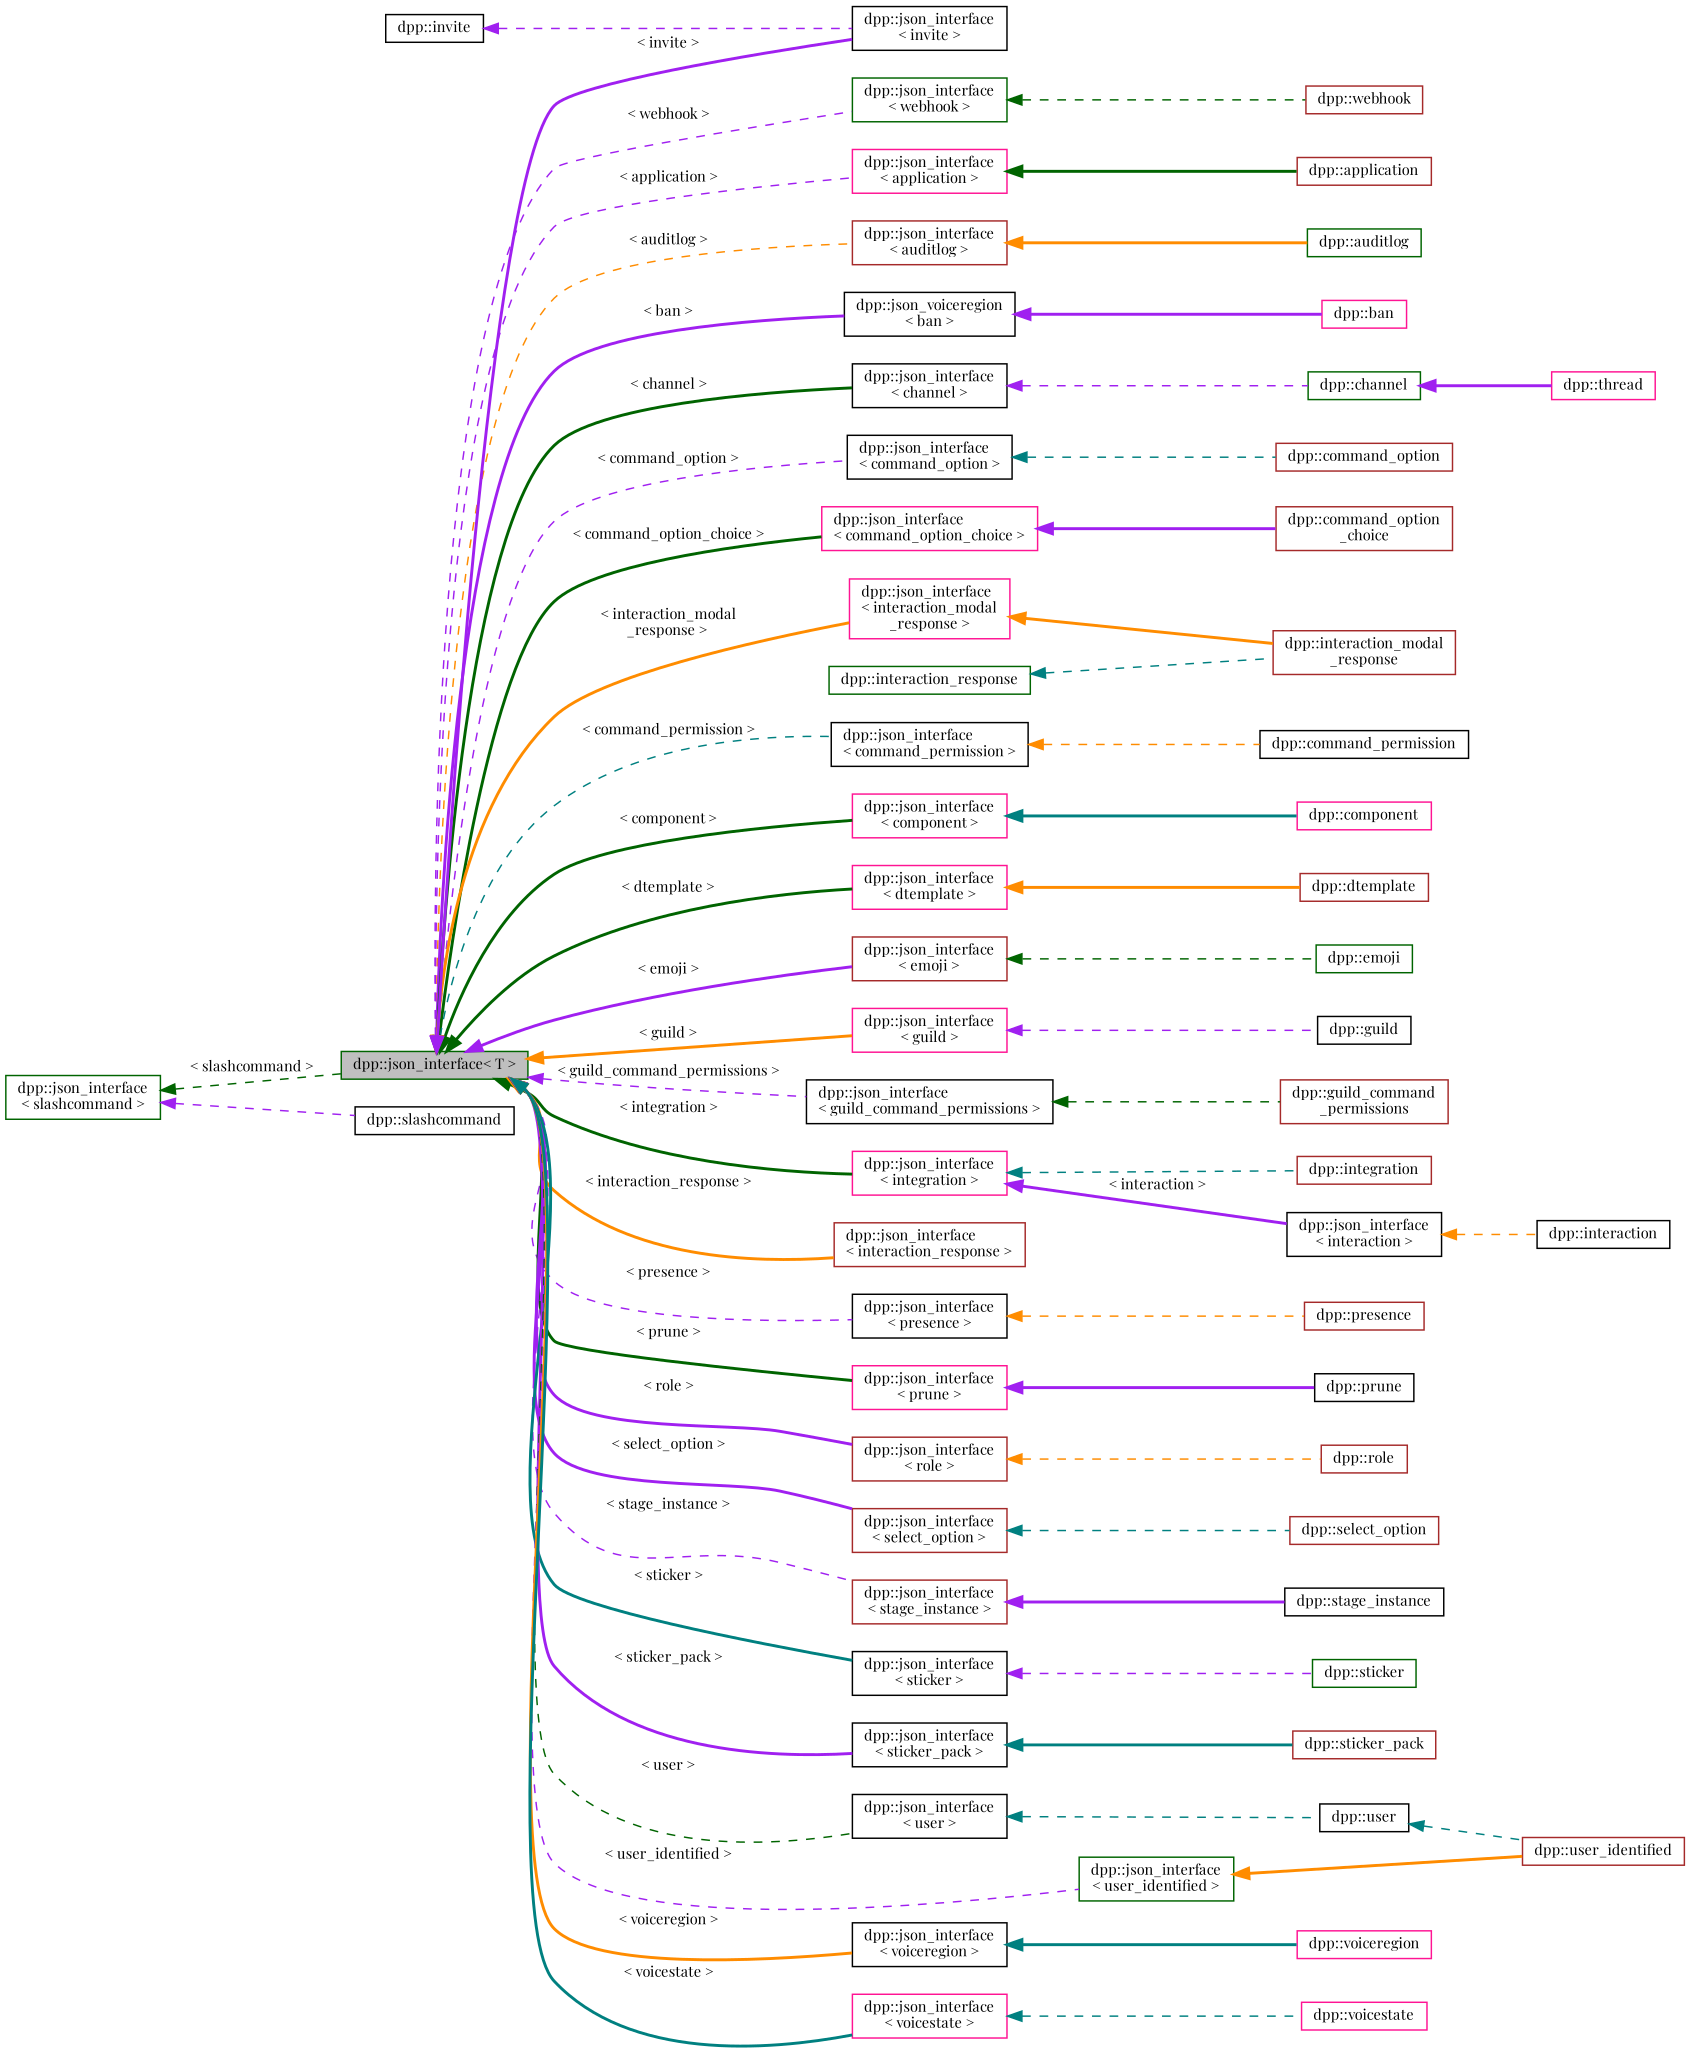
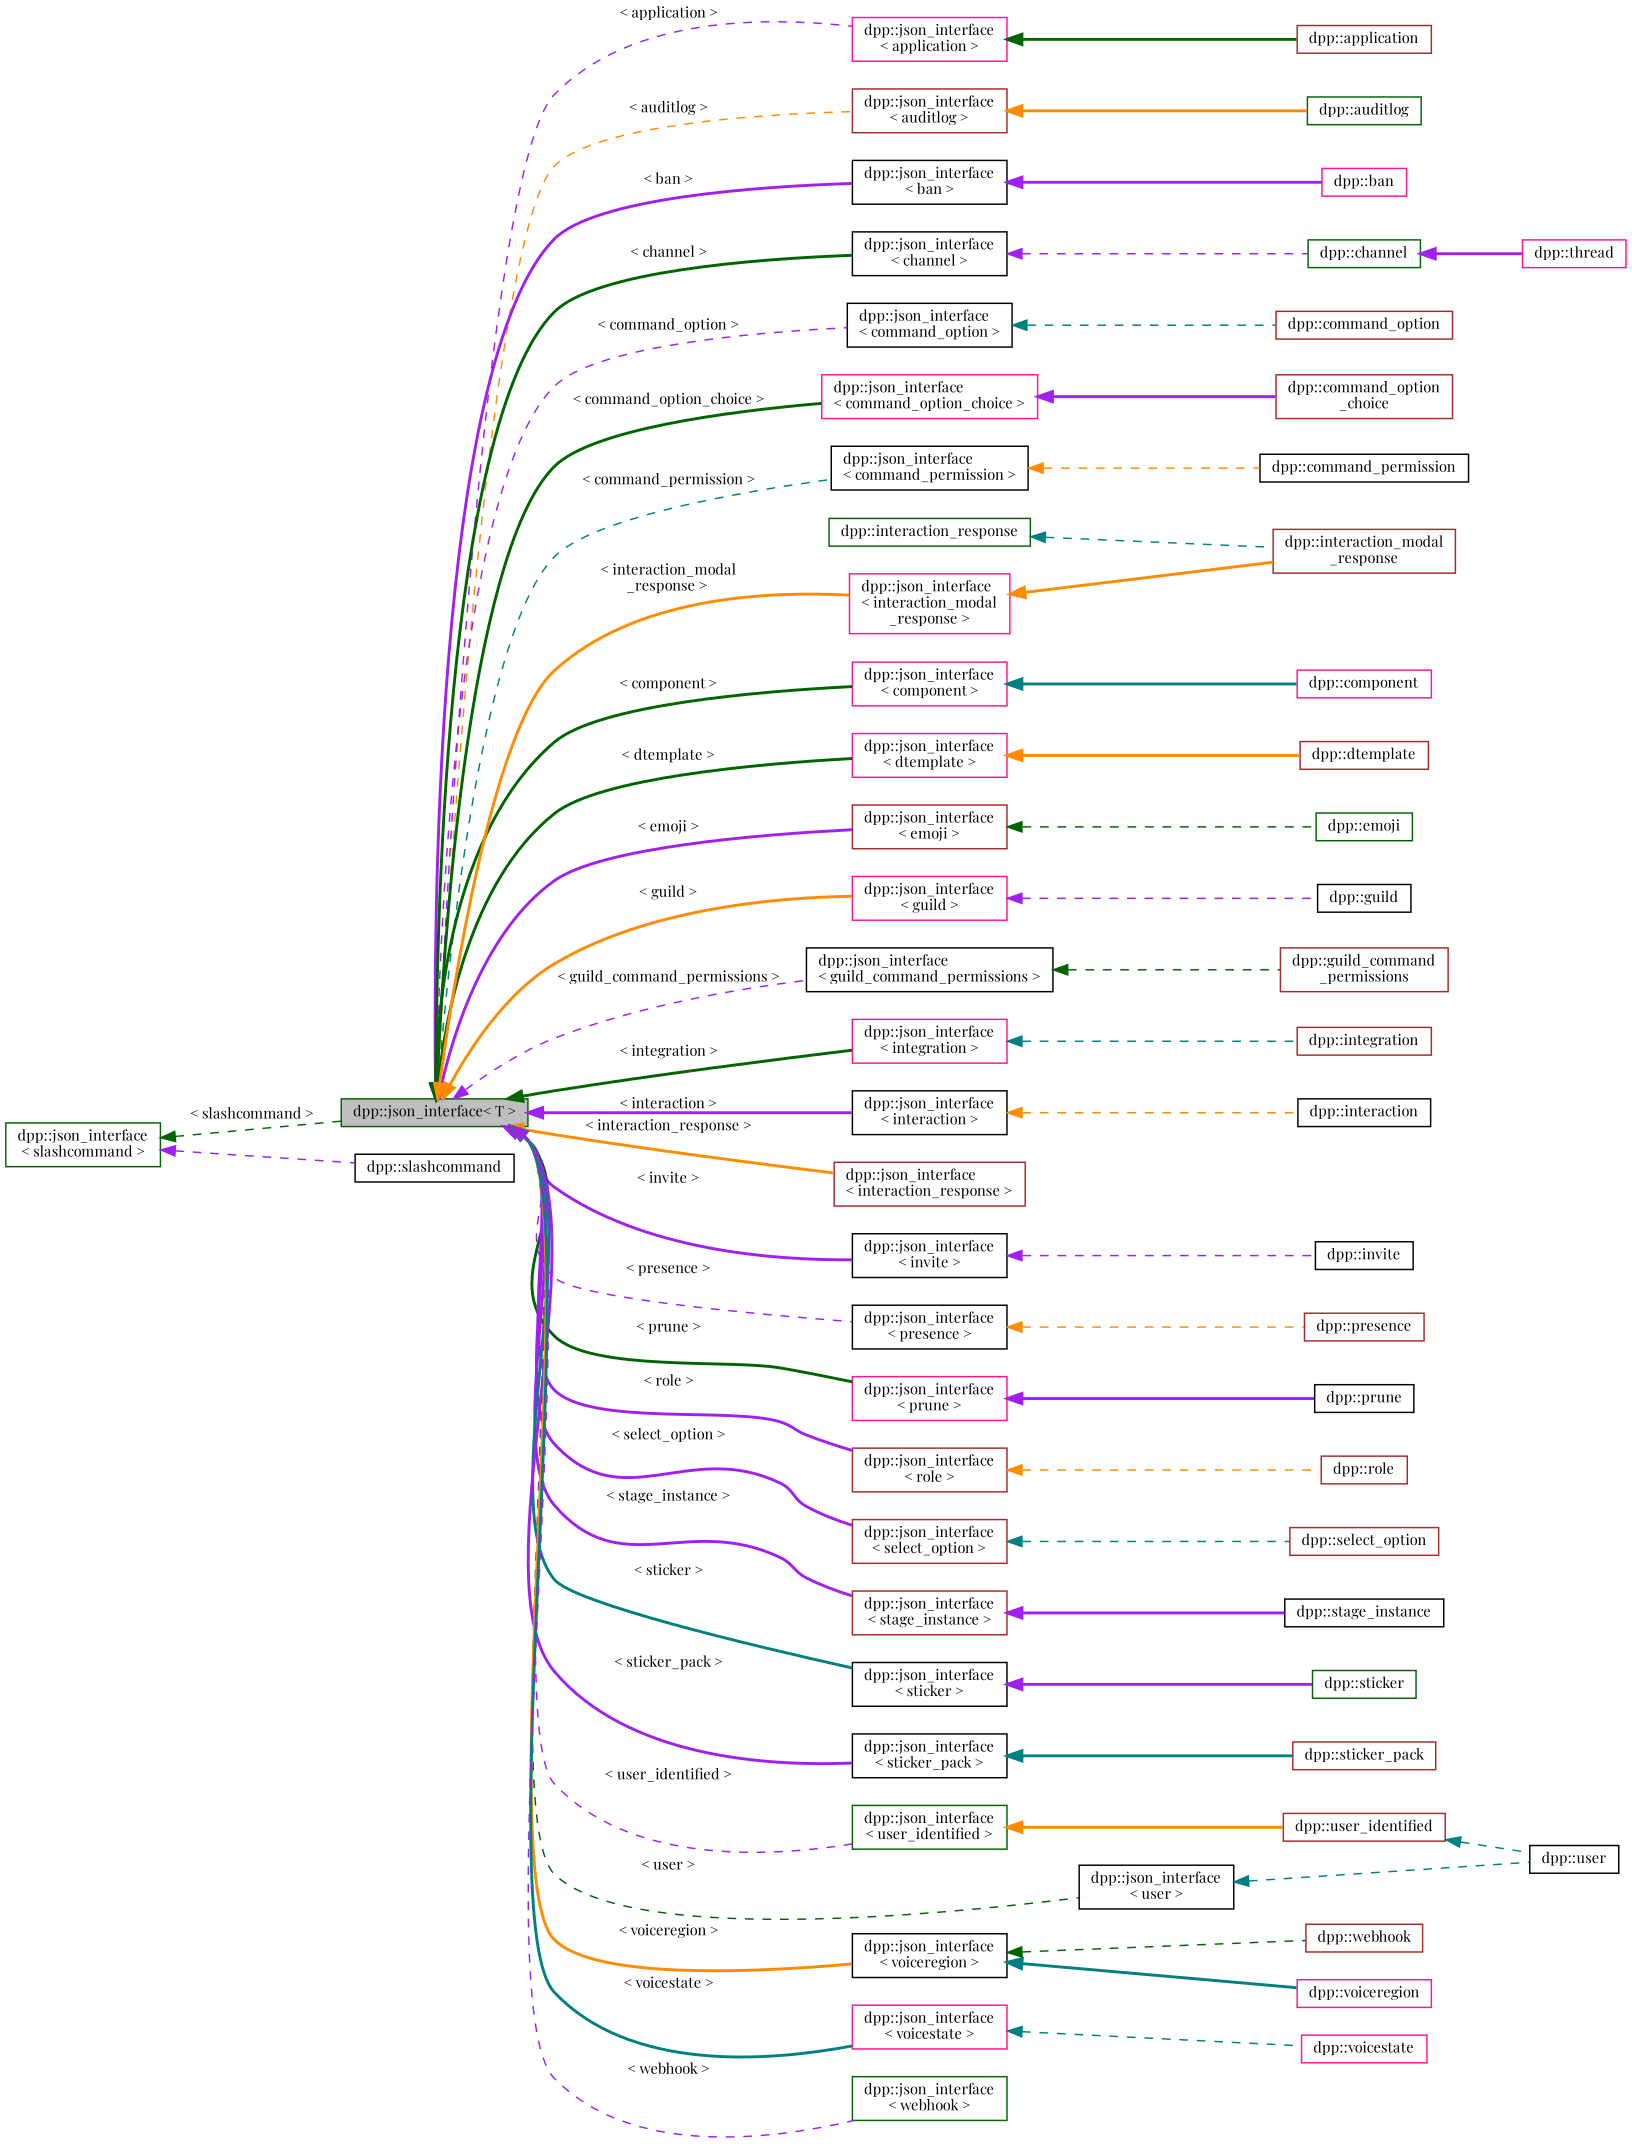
edge "dpp::json_interface < invite >" -> "dpp::invite": reversed
edge "dpp::webhook" -> "dpp::json_interface < webhook >": now "dpp::webhook" -> "dpp::json_interface < voiceregion >"
node "dpp::json_voiceregion < ban >": label "dpp::json_voiceregion < ban >" -> "dpp::json_interface < ban >"
edge "dpp::json_interface < interaction >" -> "dpp::json_interface < integration >": now "dpp::json_interface < interaction >" -> "dpp::json_interface< T >"
edge "dpp::json_interface < stage_instance >" -> "dpp::json_interface< T >": style dashed -> bold
edge "dpp::sticker" -> "dpp::json_interface < sticker >": style dashed -> bold
edge "dpp::user_identified" -> "dpp::user": reversed
